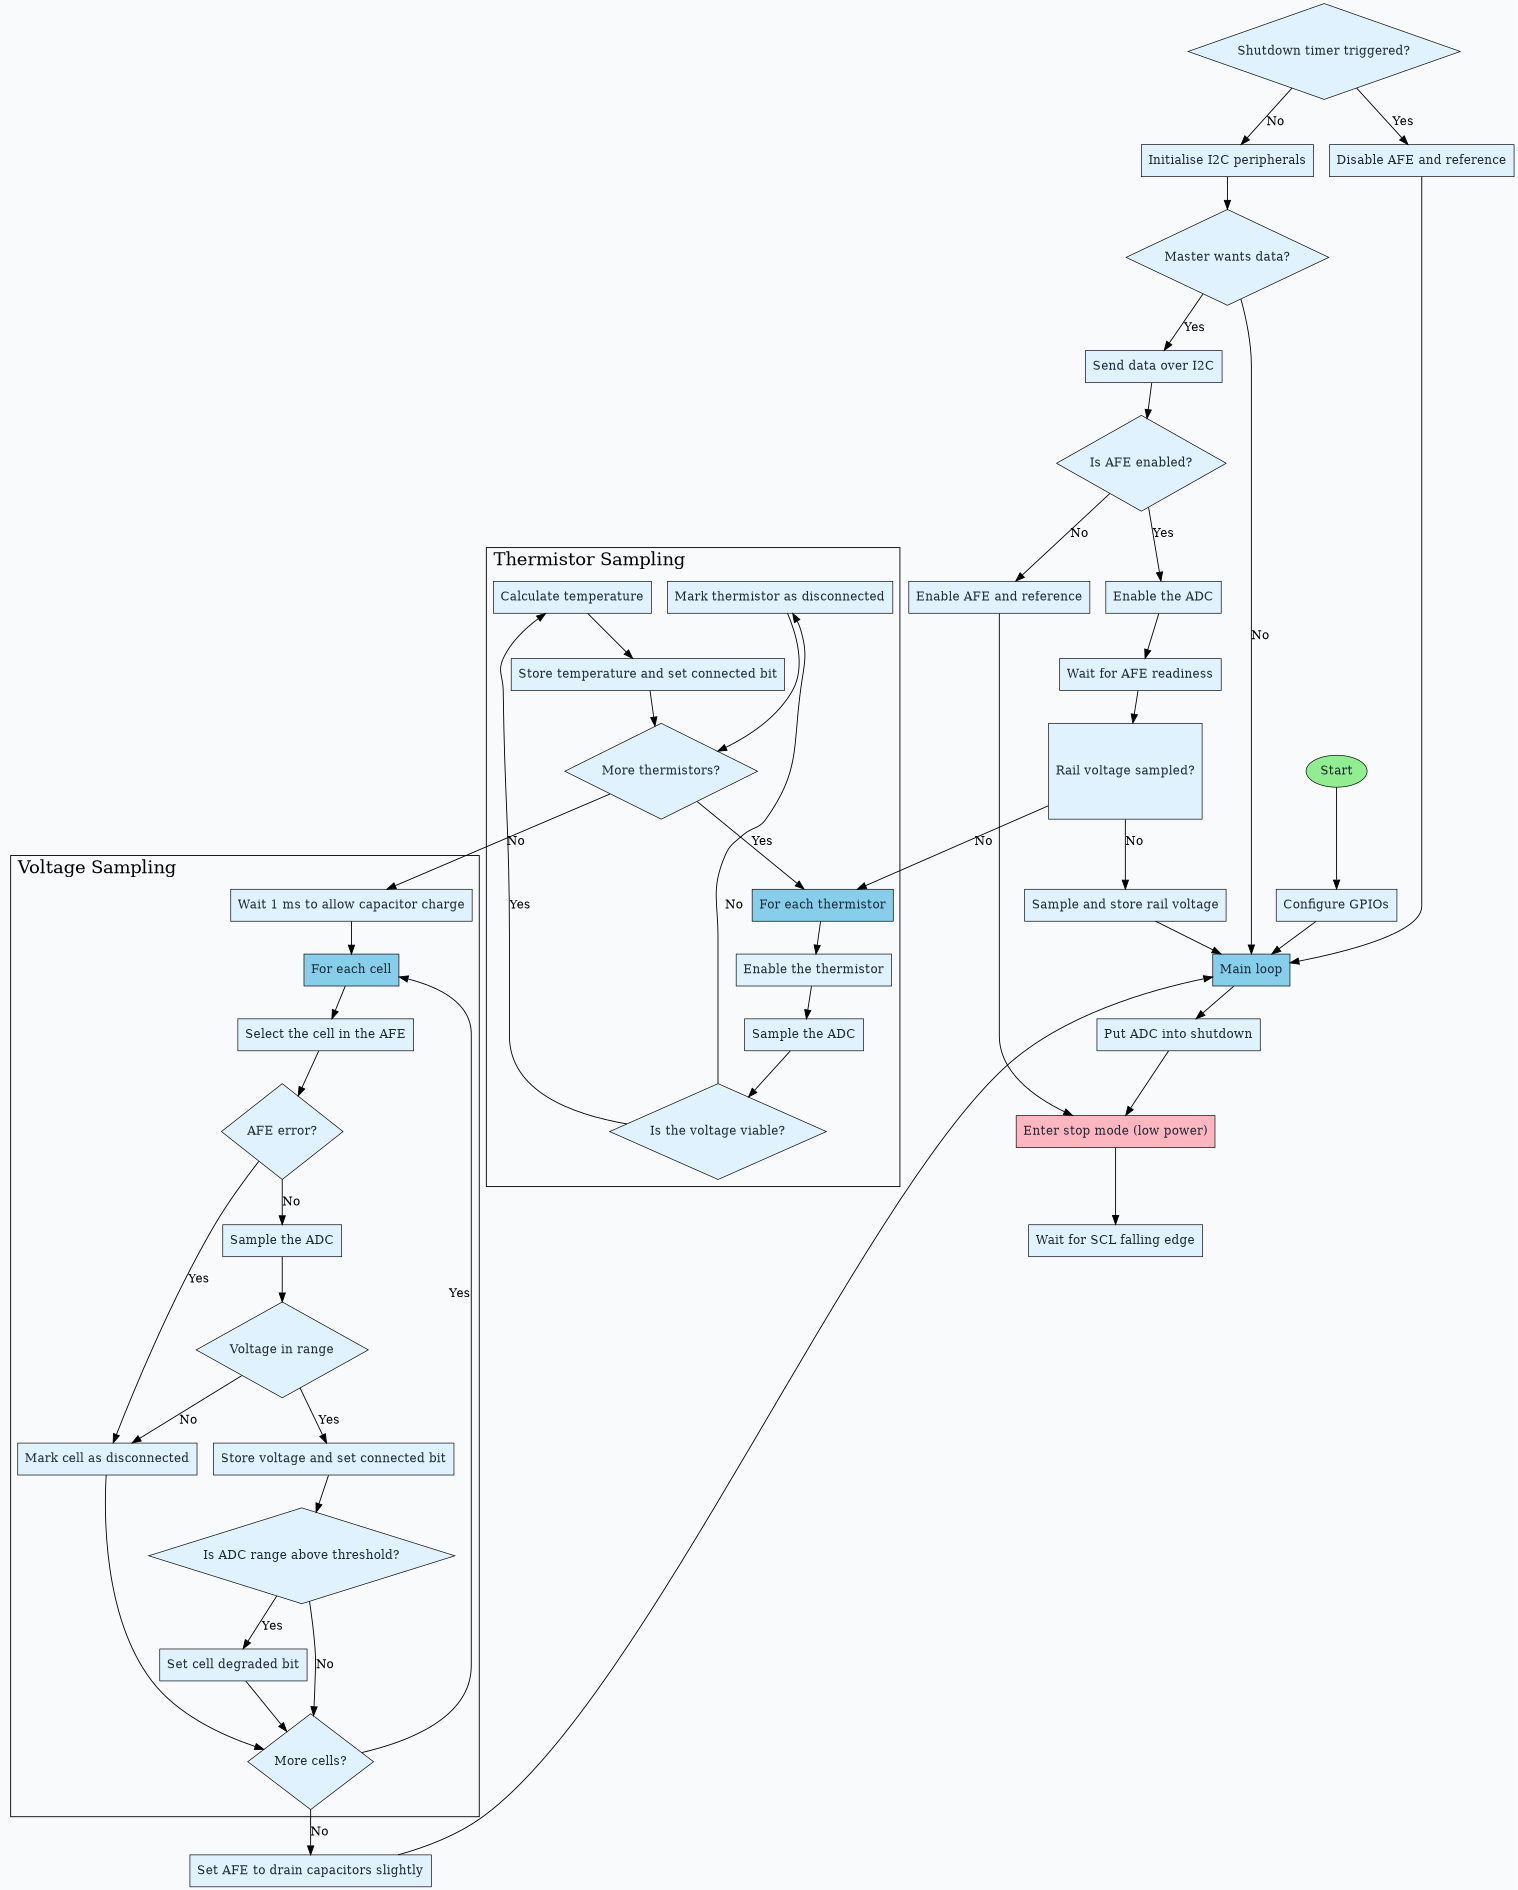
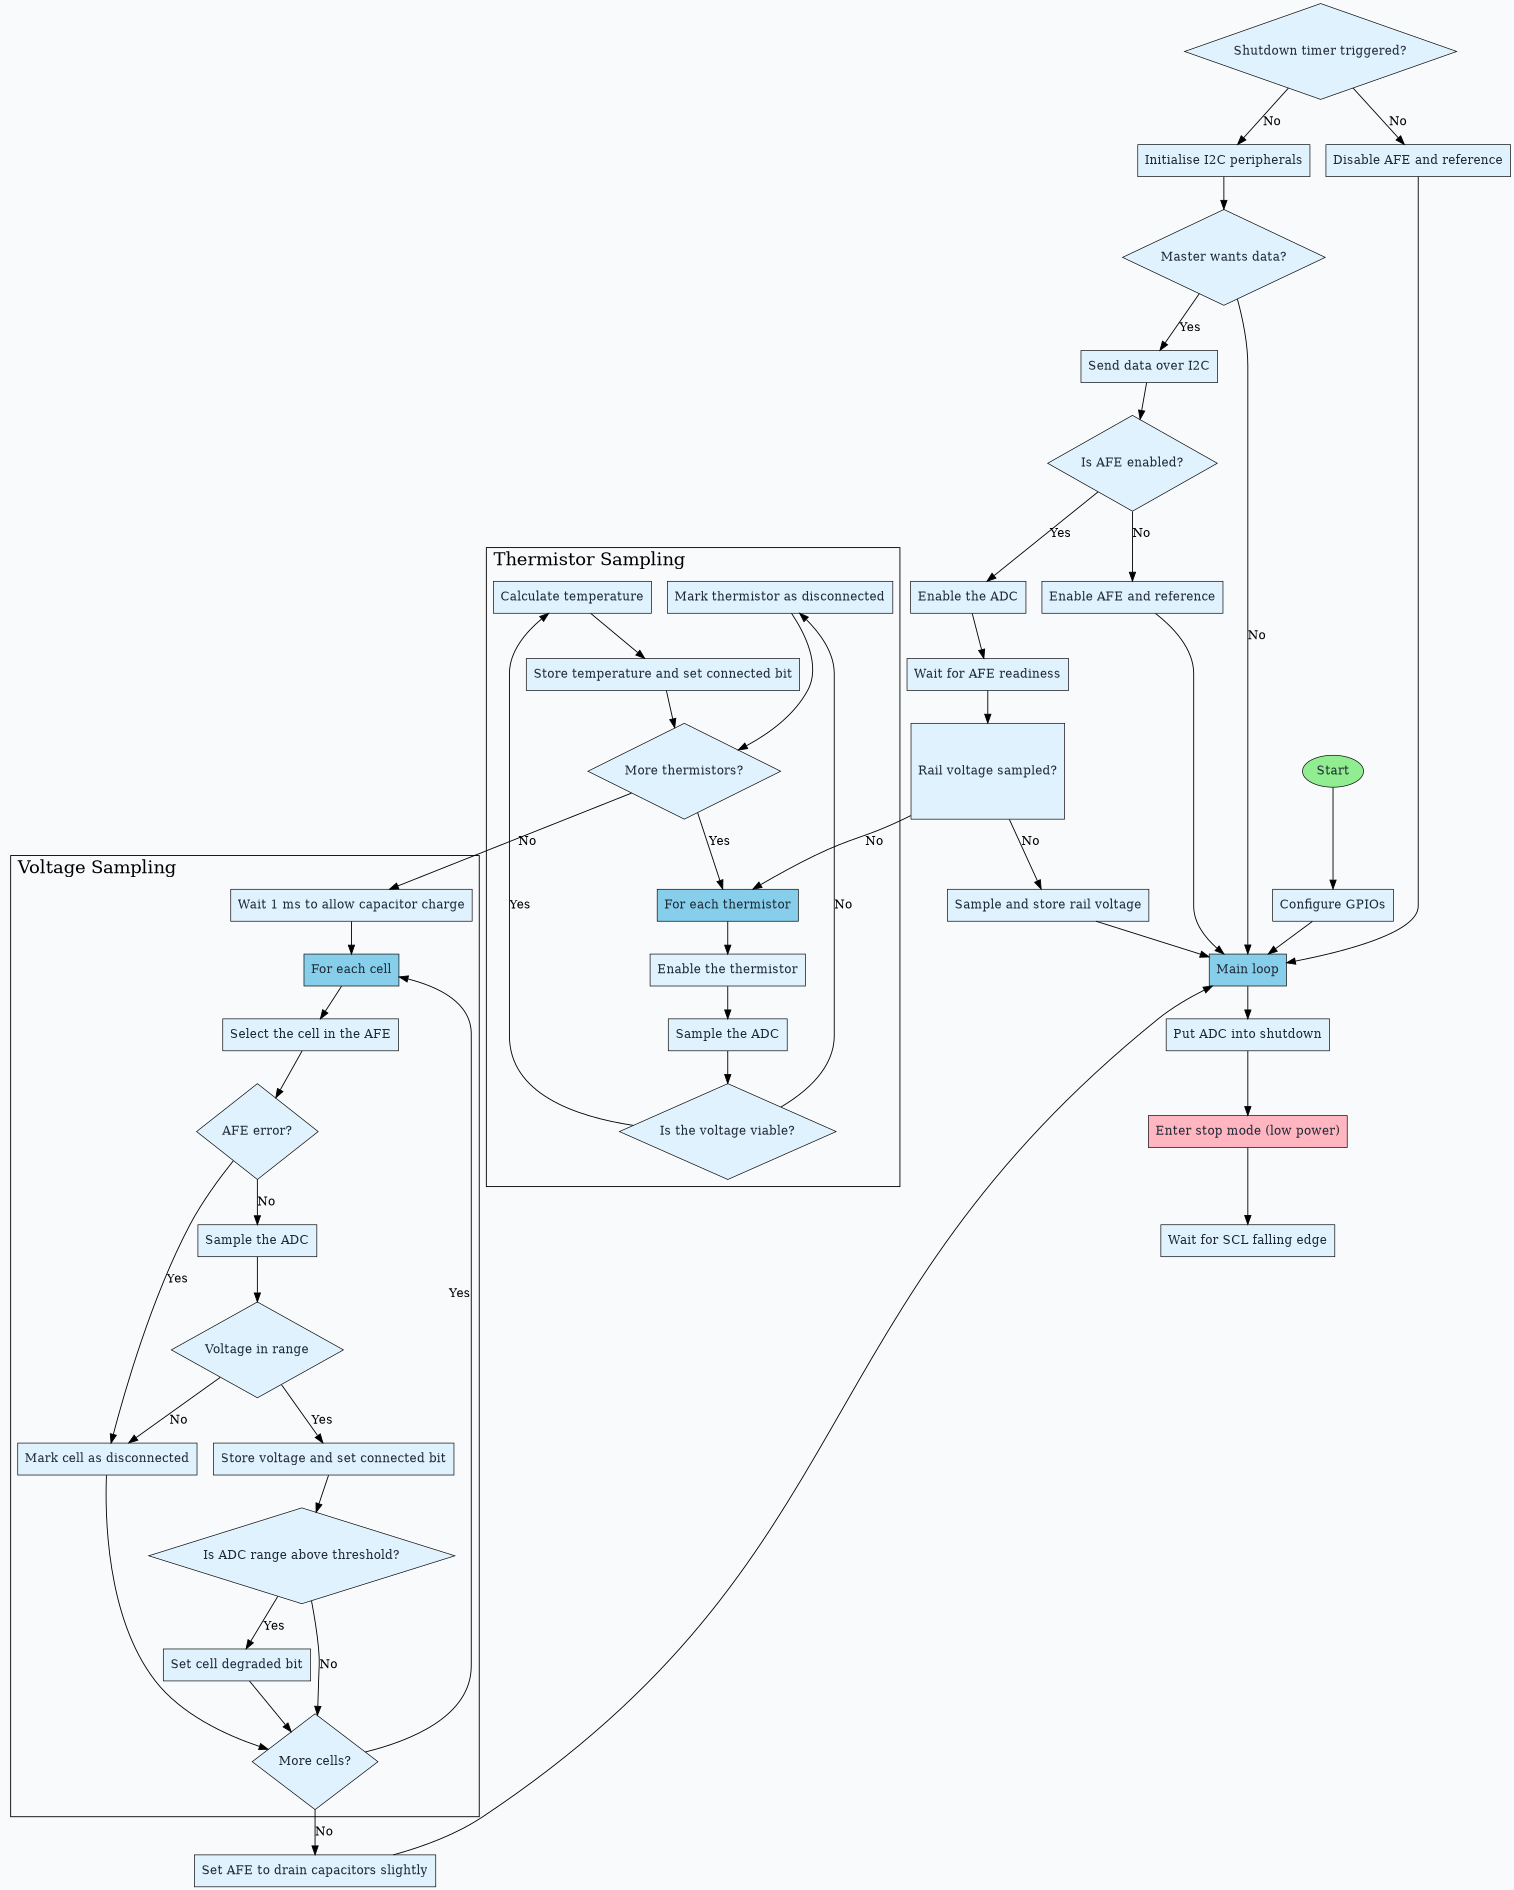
edge "Shutdown timer triggered?" -> "Disable AFE and reference": label "Yes" -> "No"
edge "Enable AFE and reference" -> "Enter stop mode (low power)": now "Enable AFE and reference" -> "Main loop"
